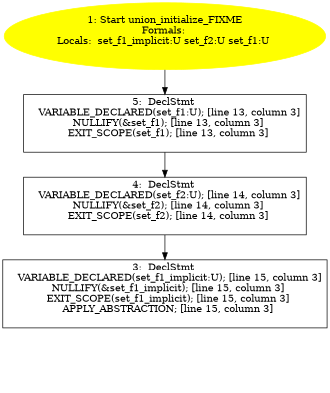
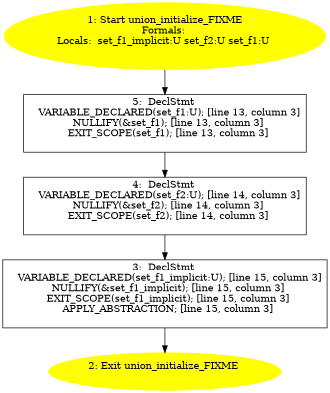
node "2: Exit union_initialize_FIXME": added
